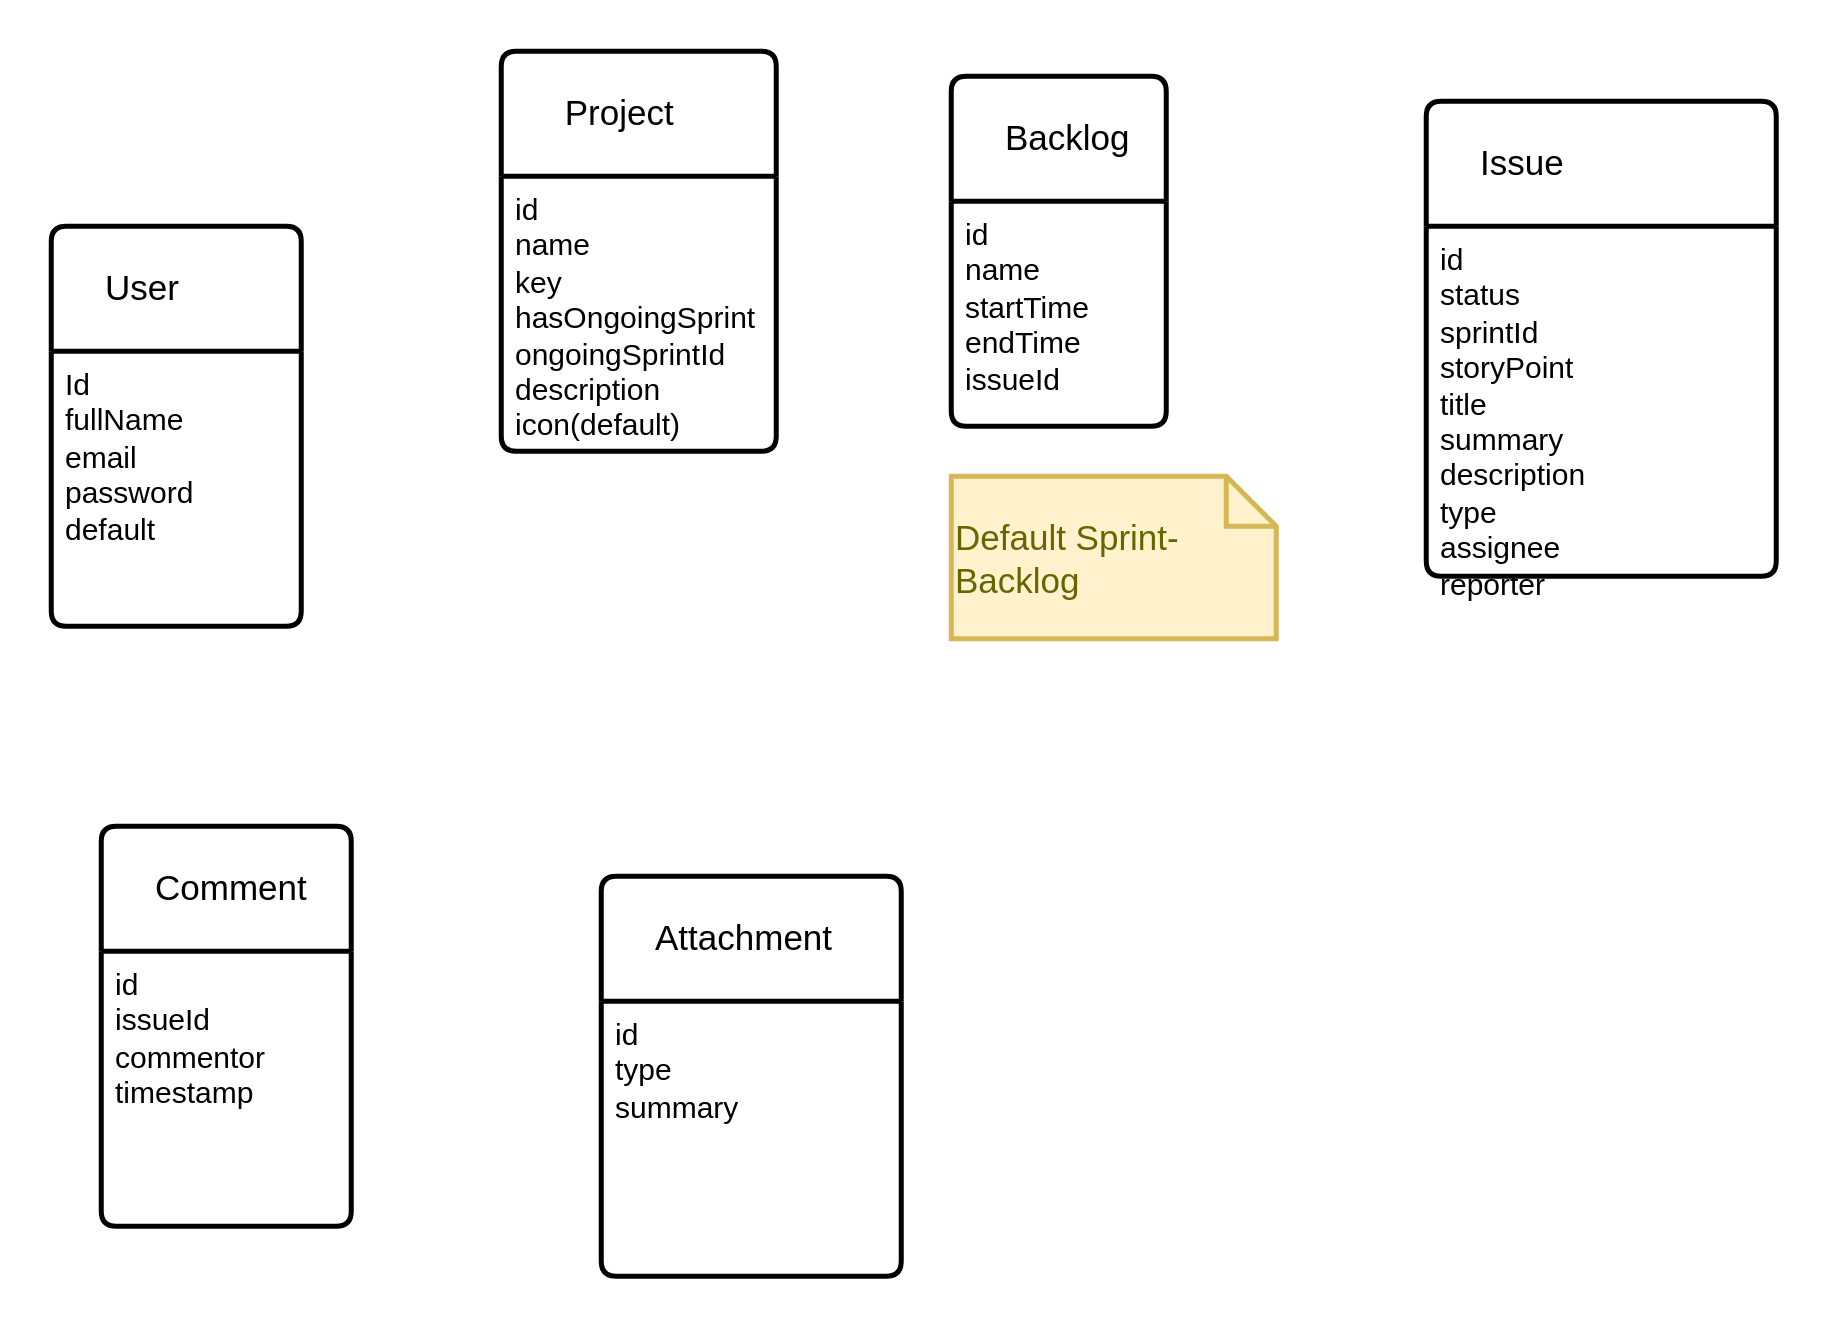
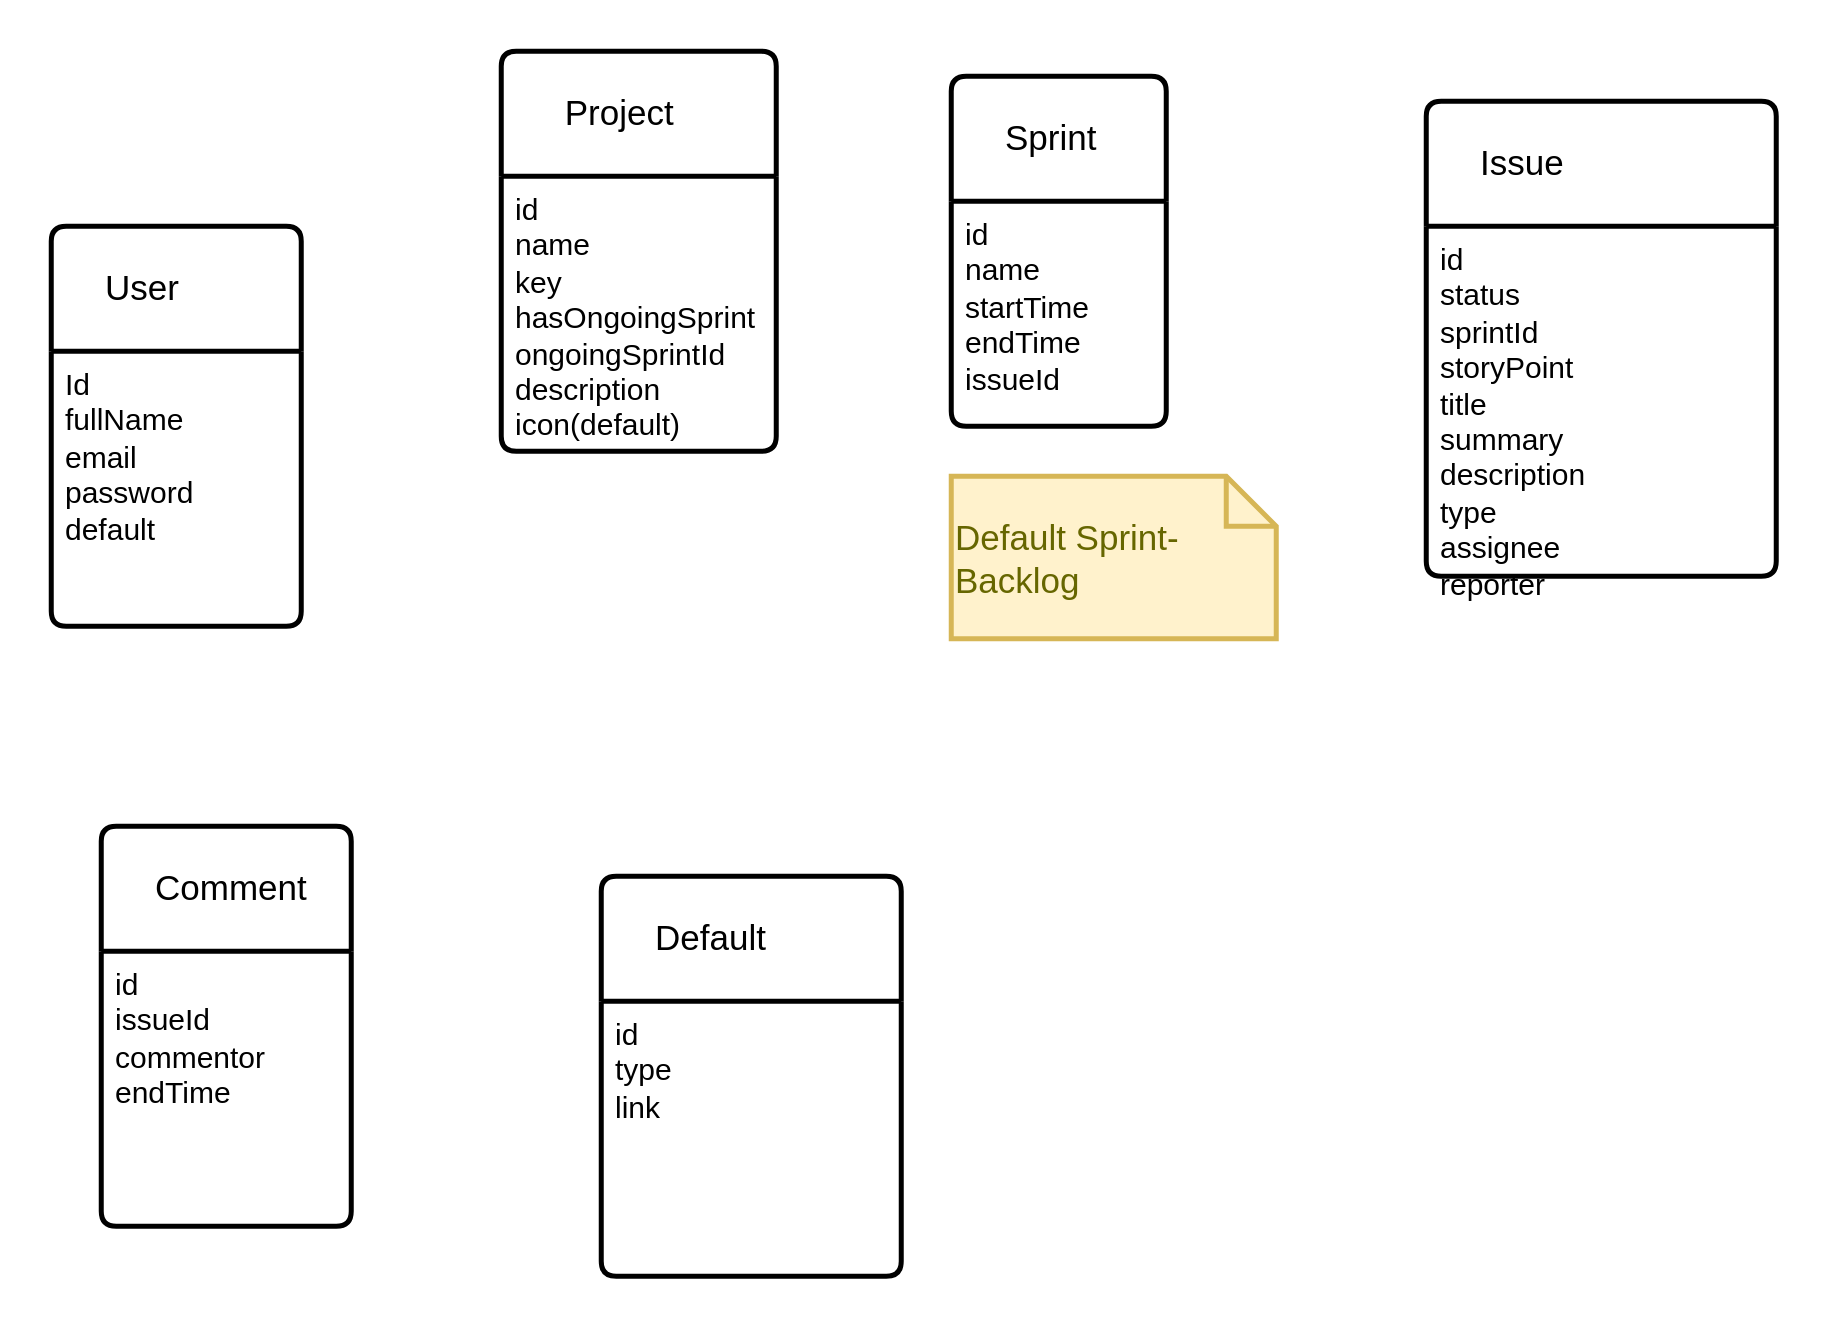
node "Backlog": label "Backlog" -> "Sprint"
node "Attachment": label "Attachment" -> "Default"
node "id issueId commentor timestamp": label "id issueId commentor timestamp" -> "id issueId commentor endTime"
node "id type summary": label "id type summary" -> "id type link"
